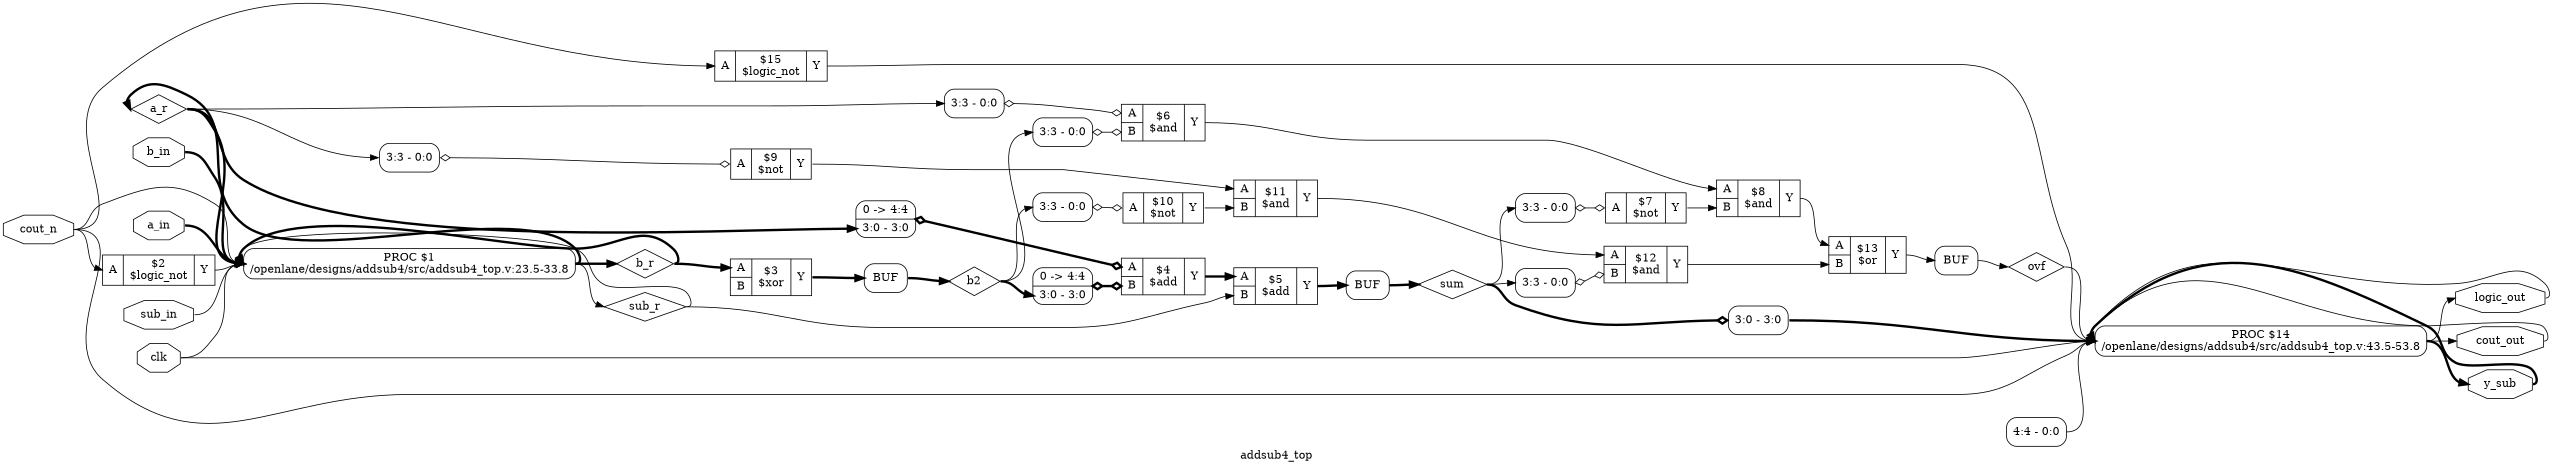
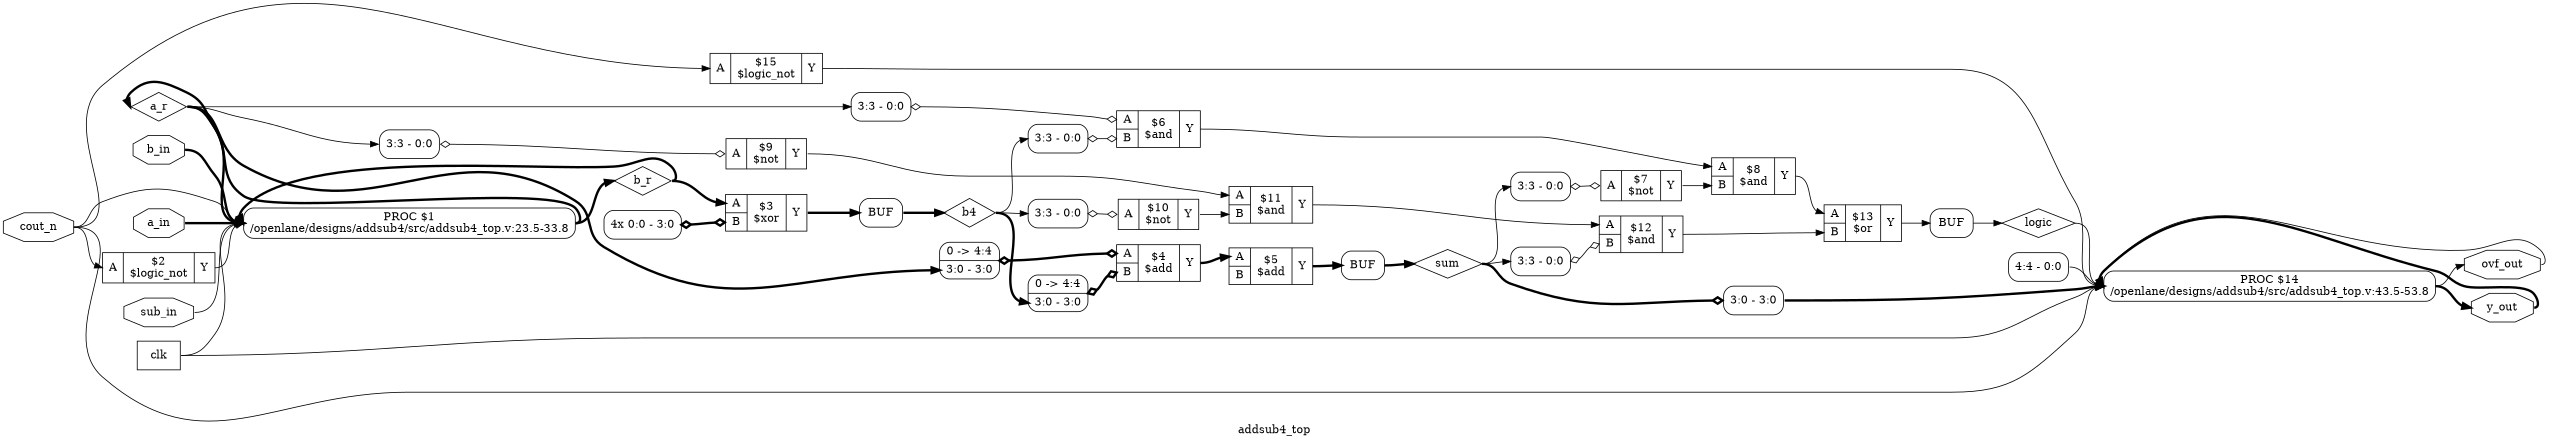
node "4x 0:0 - 3:0": added
node "ovf": label "ovf" -> "logic"
node "b2": label "b2" -> "b4"
node "logic_out": label "logic_out" -> "ovf_out"
node "sub_r": removed
node "cout_out": removed
node "clk": shape octagon -> box
node "y_sub": label "y_sub" -> "y_out"
